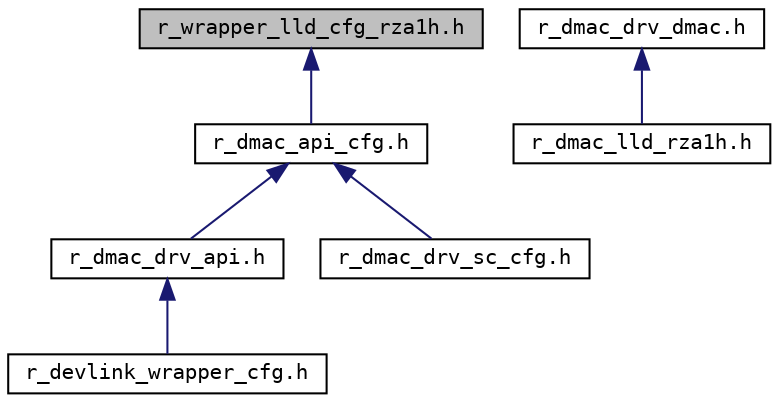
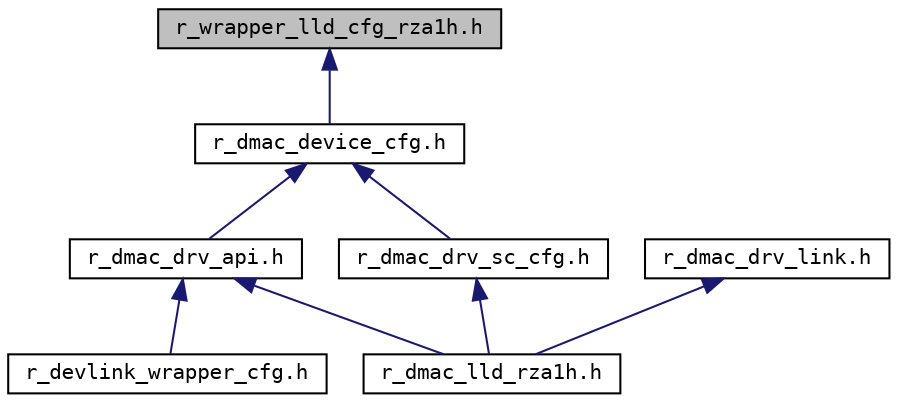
node "r_dmac_drv_dmac.h": label "r_dmac_drv_dmac.h" -> "r_dmac_drv_link.h"
node "r_dmac_api_cfg.h": label "r_dmac_api_cfg.h" -> "r_dmac_device_cfg.h"
edge "r_dmac_lld_rza1h.h" -> "r_dmac_drv_api.h": added
edge "r_dmac_lld_rza1h.h" -> "r_dmac_drv_sc_cfg.h": added
